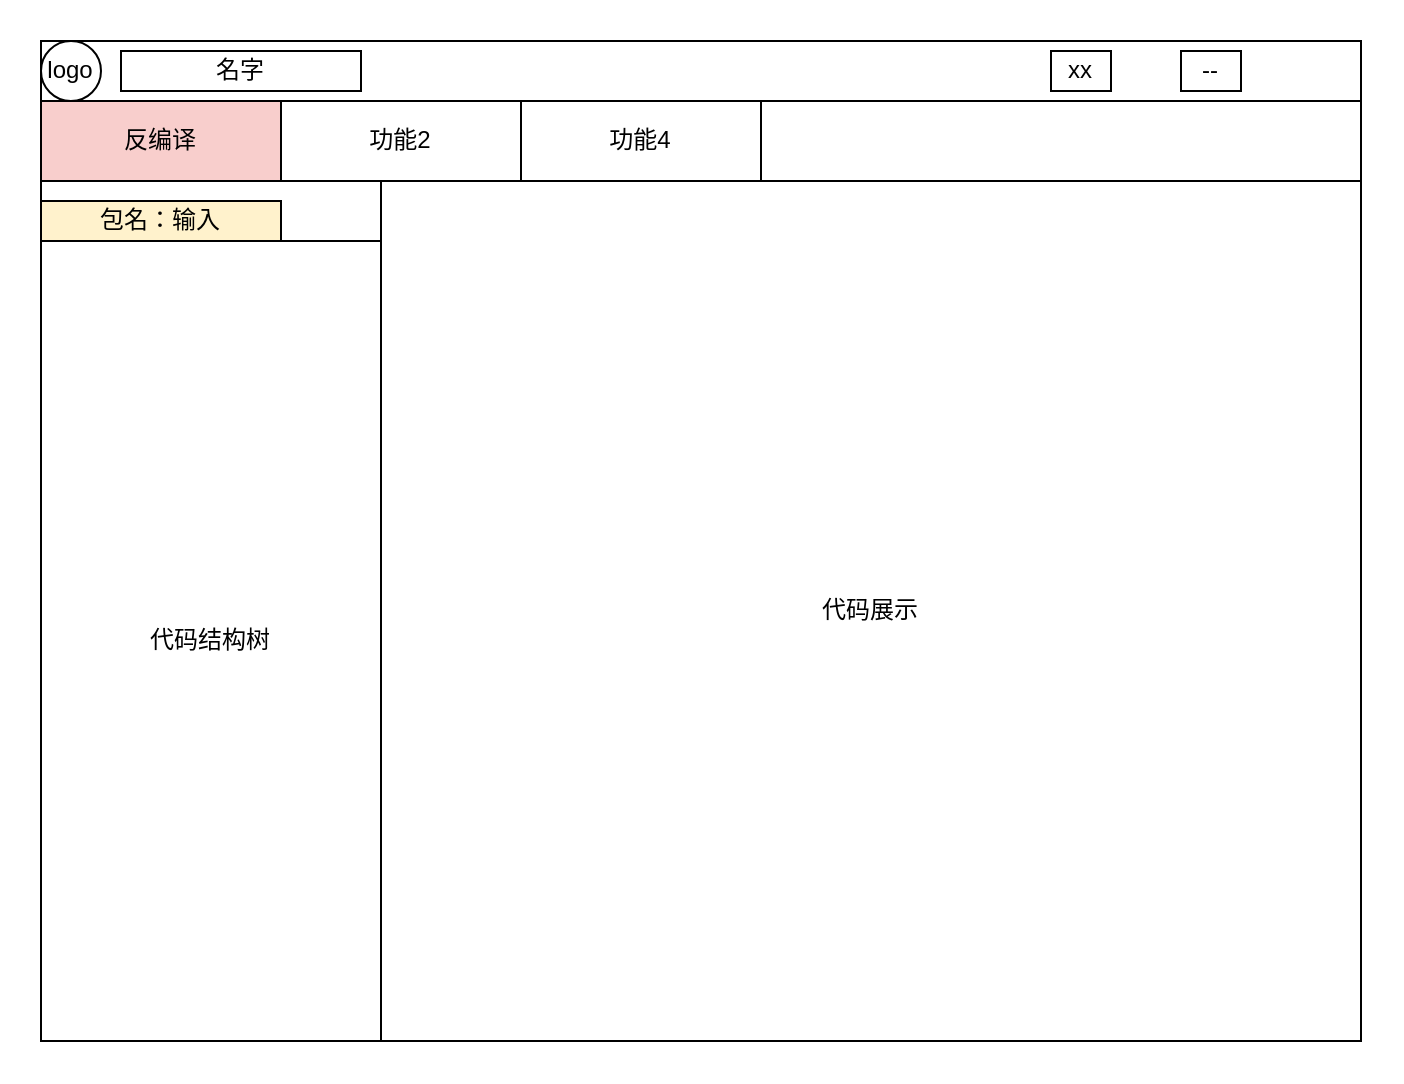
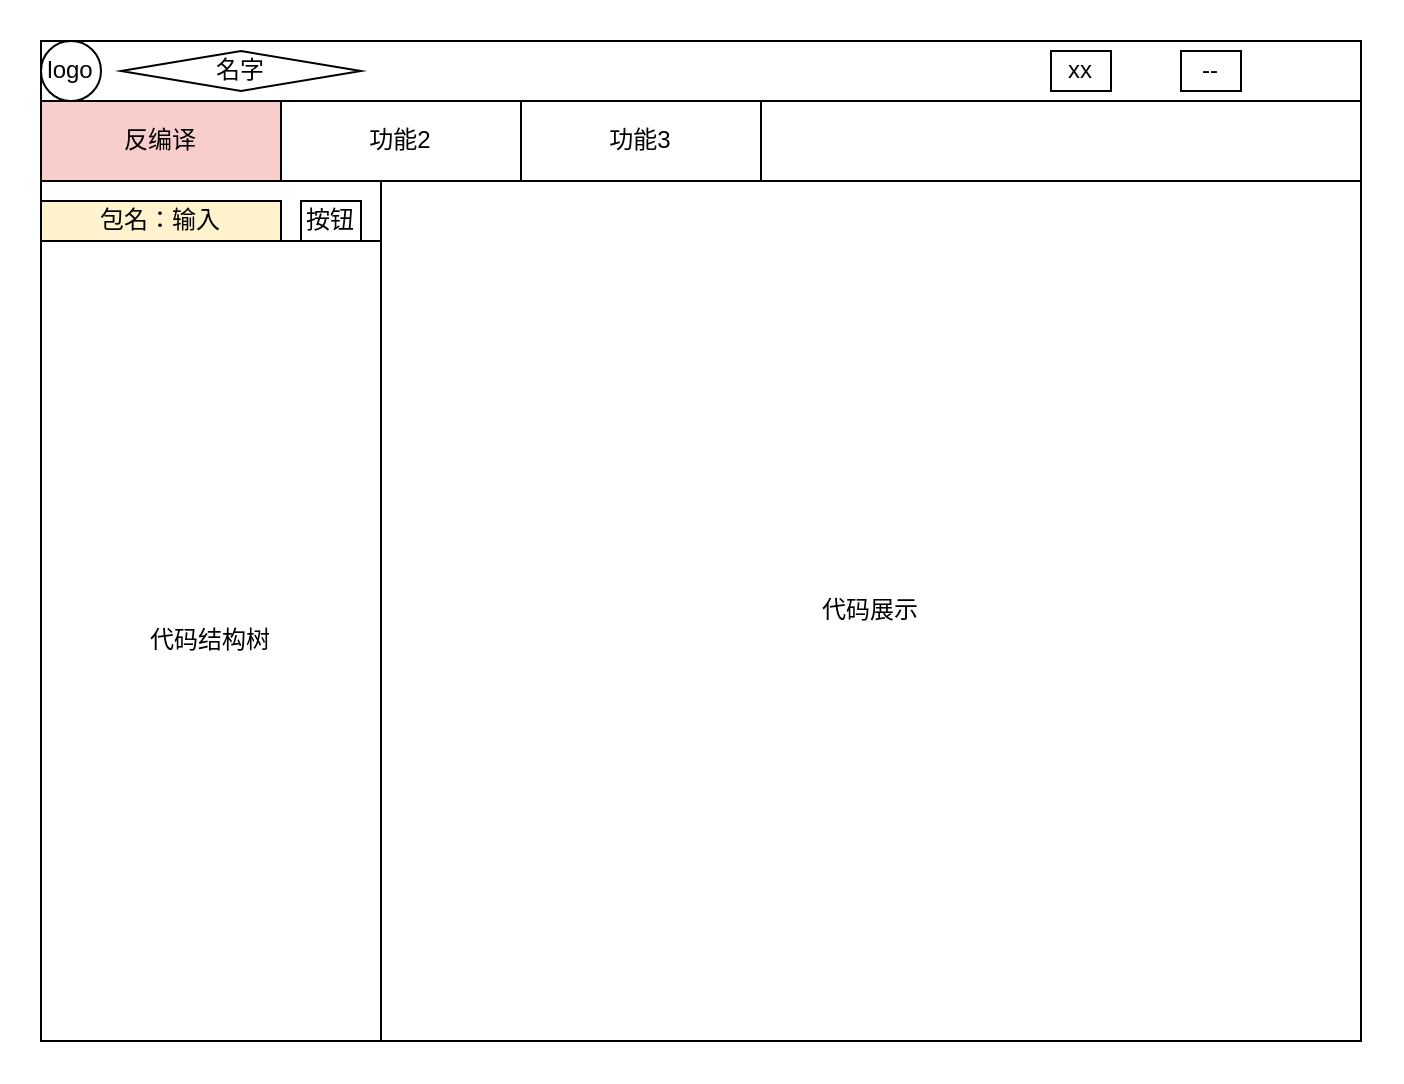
node "名字": shape rectangle -> diamond
node "功能4": label "功能4" -> "功能3"
node "按钮": added
